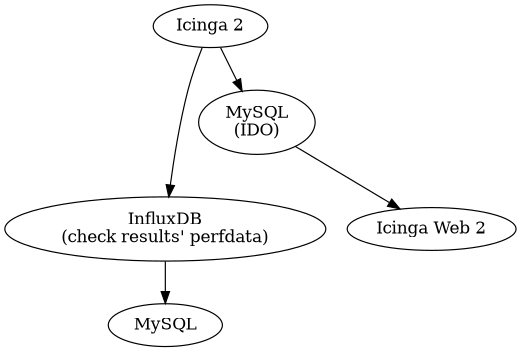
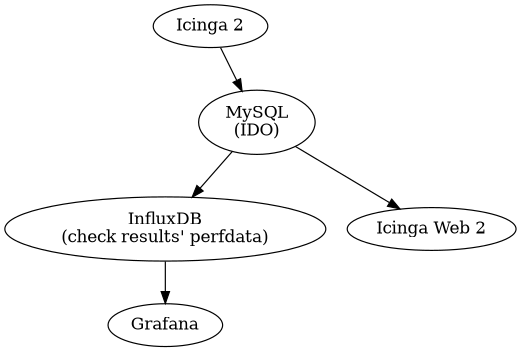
edge "Icinga 2" -> "InfluxDB (check results' perfdata)": now "MySQL (IDO)" -> "InfluxDB (check results' perfdata)"
node "MySQL": label "MySQL" -> "Grafana"
